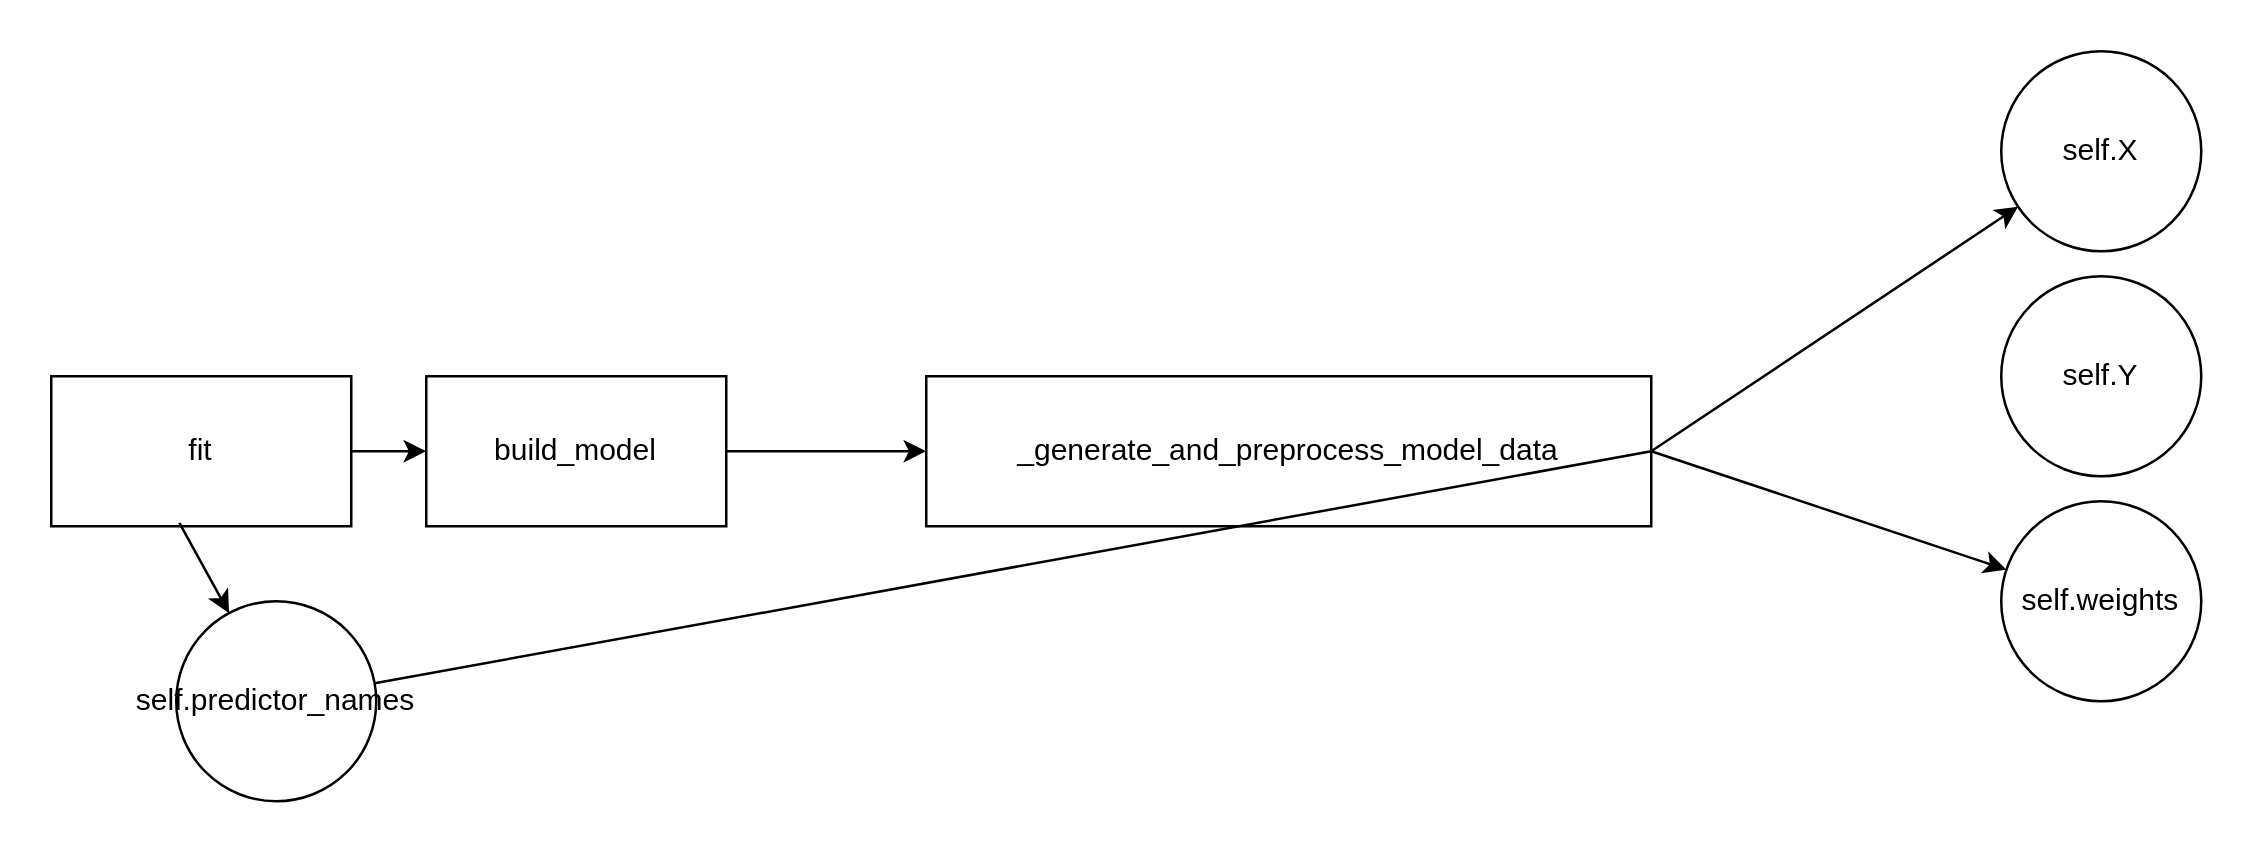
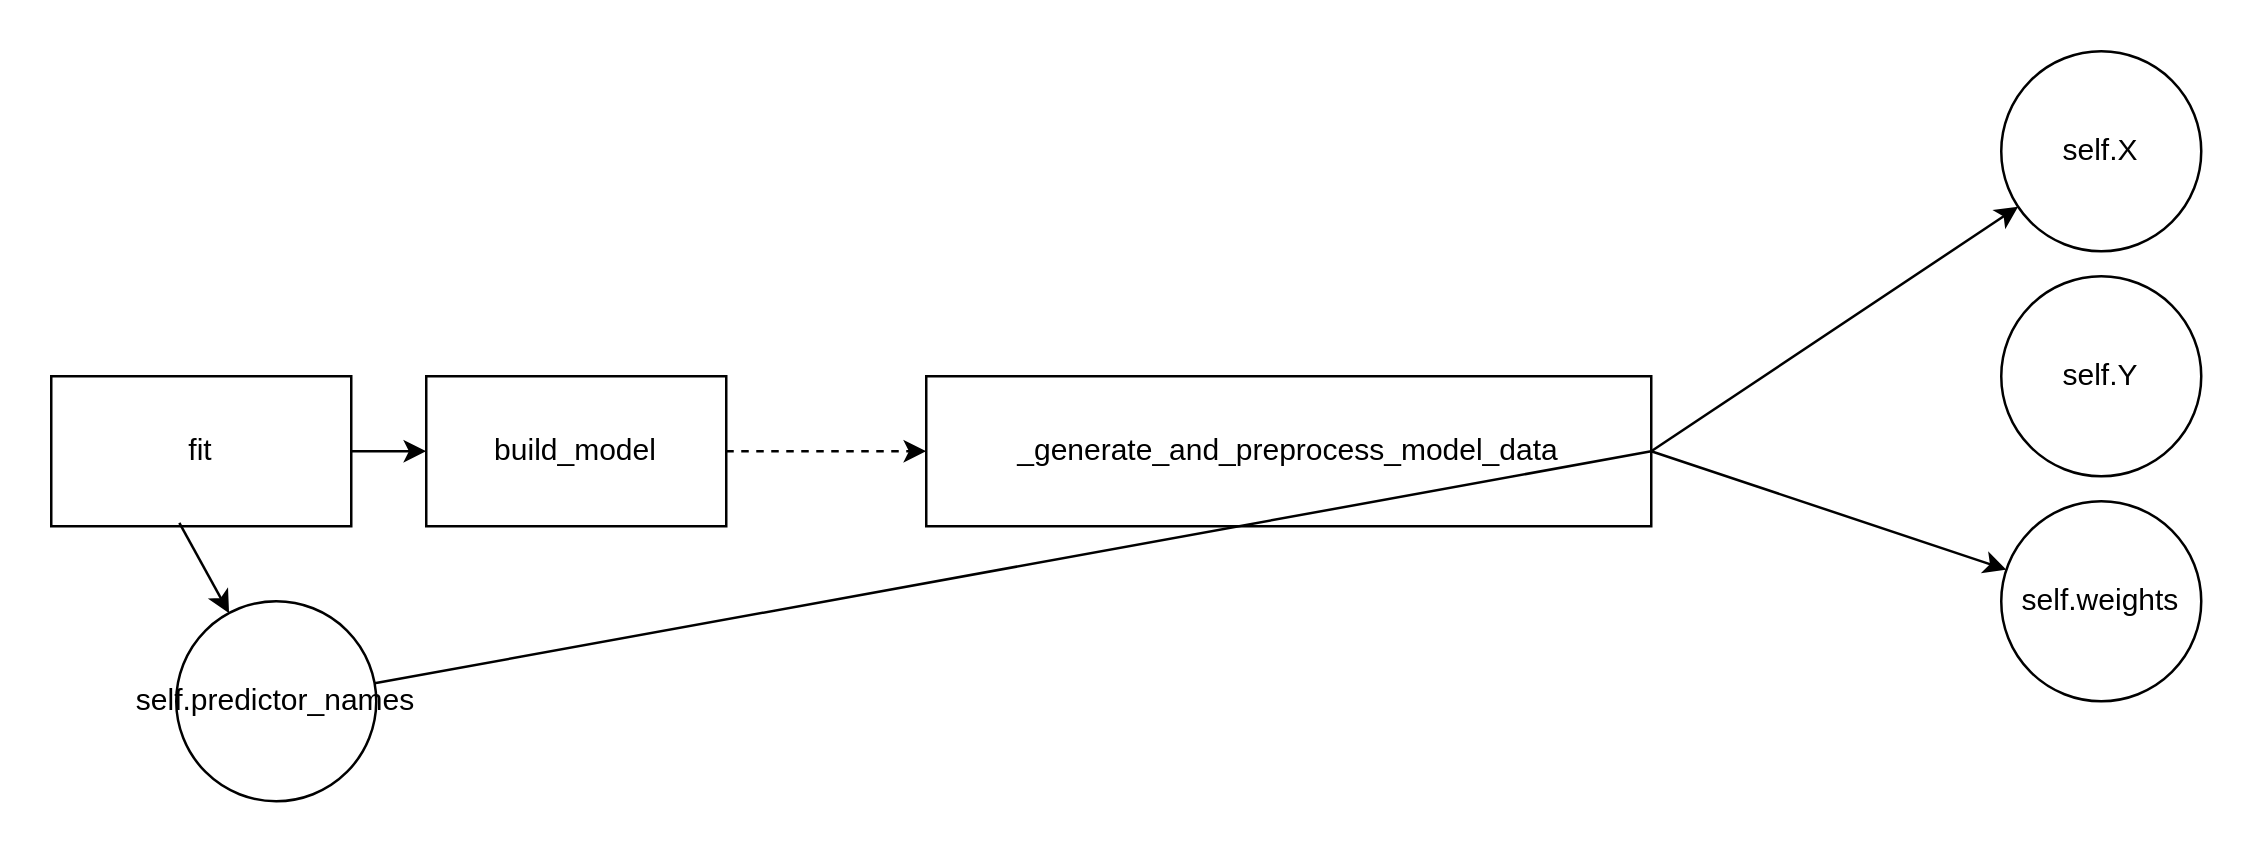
edge "build_model" -> "_generate_and_preprocess_model_data": style solid -> dashed
